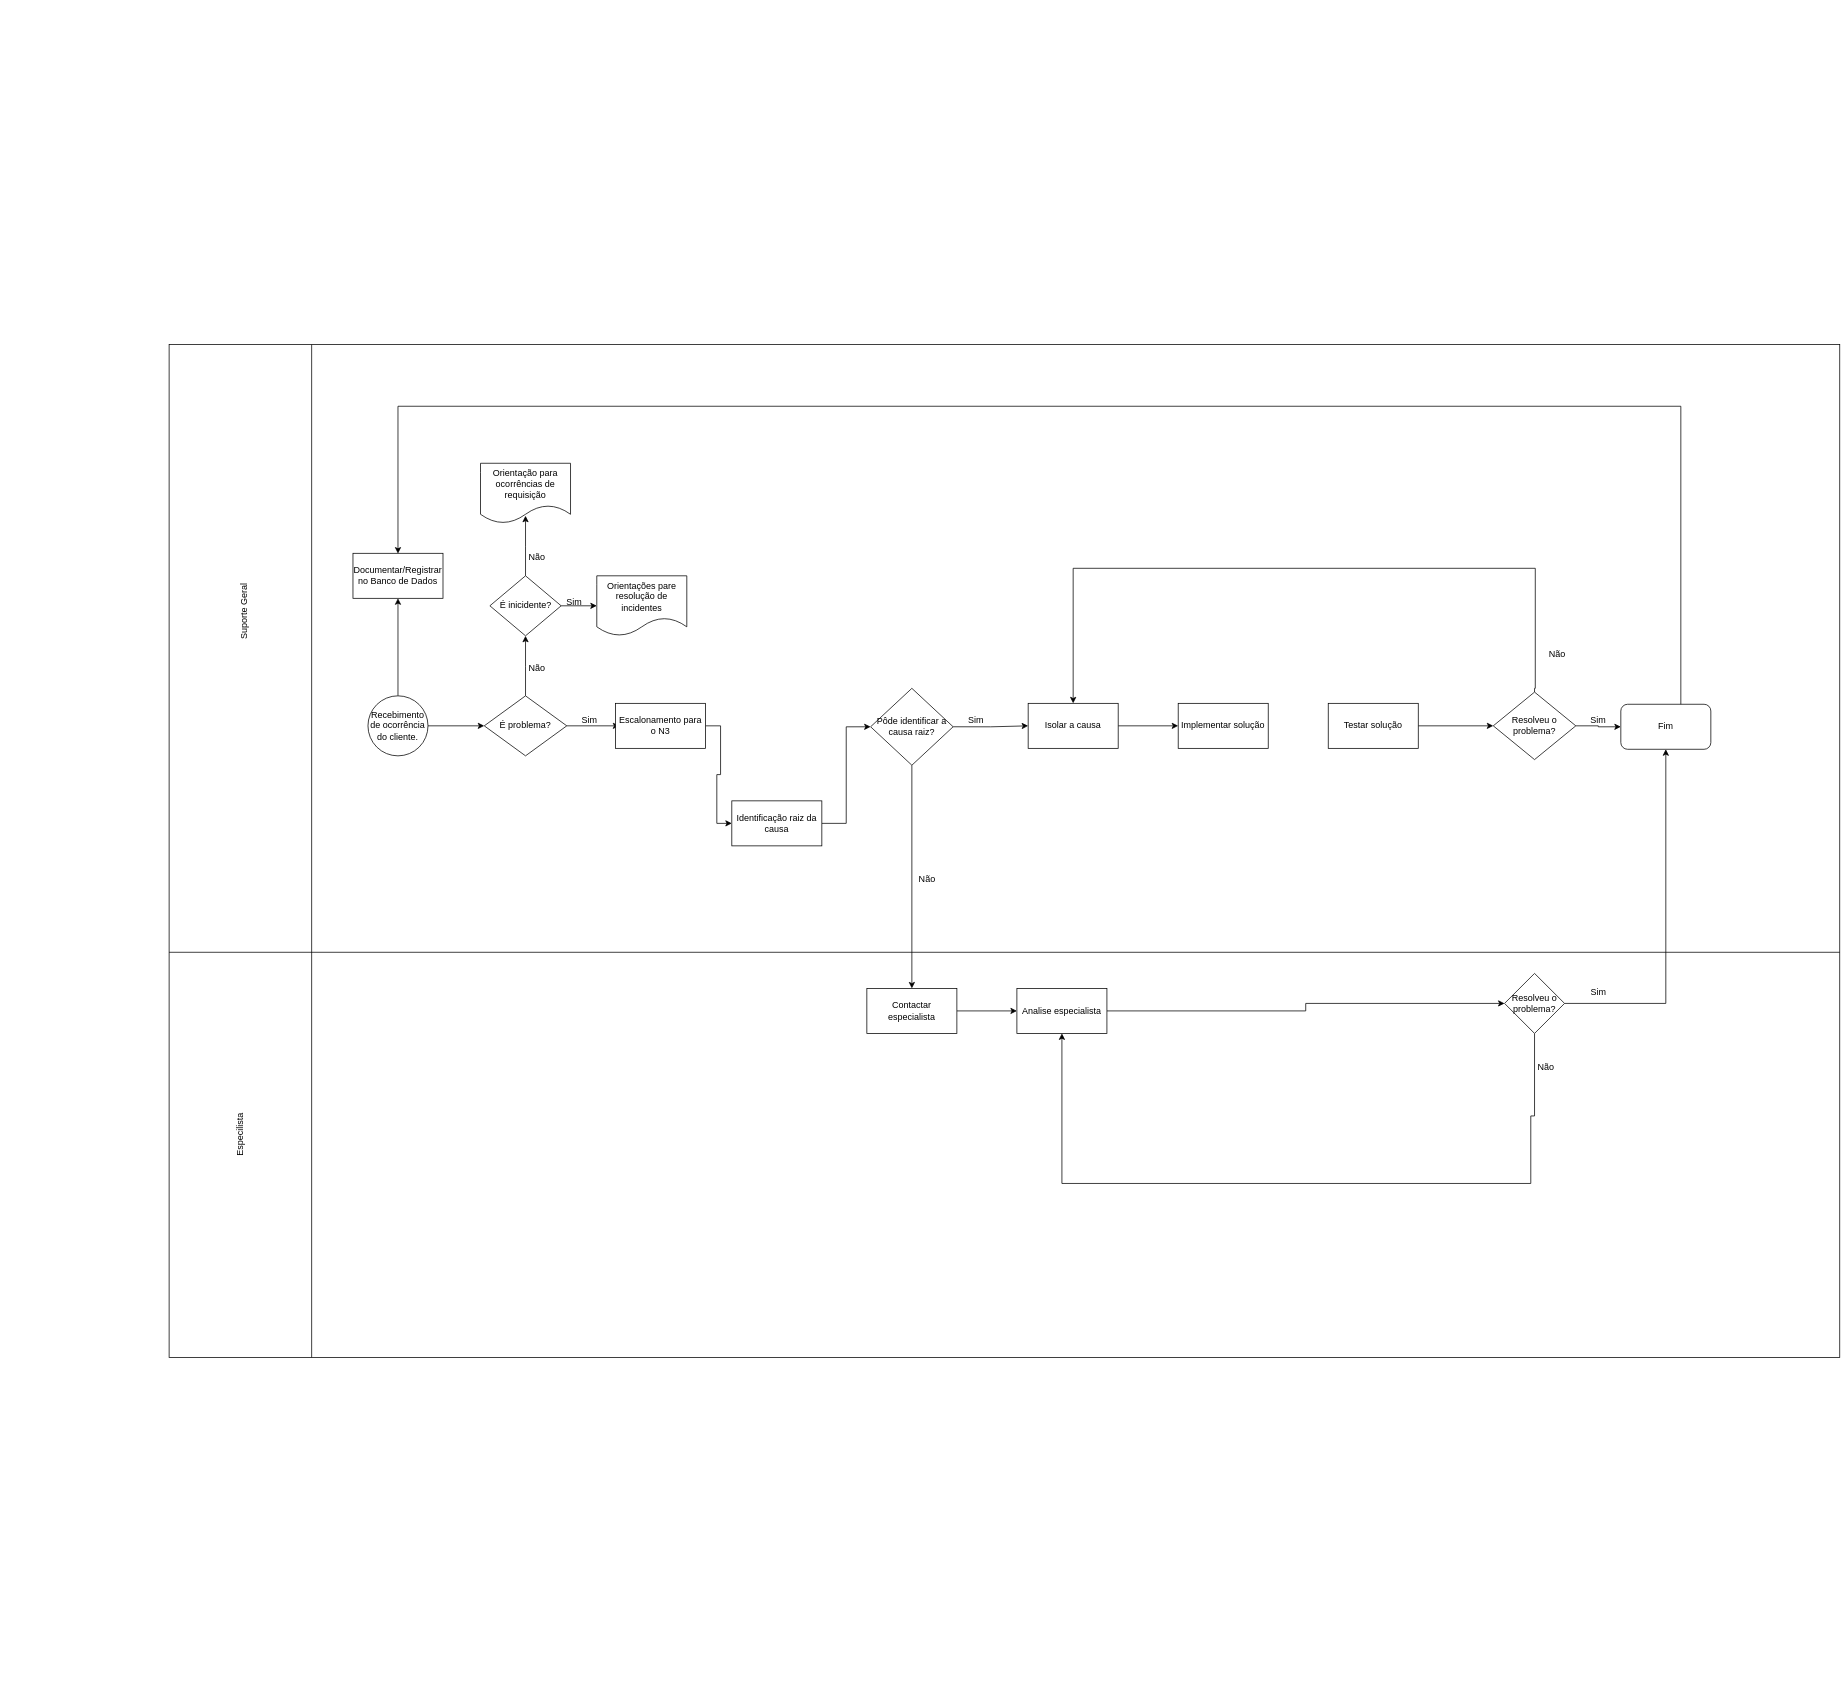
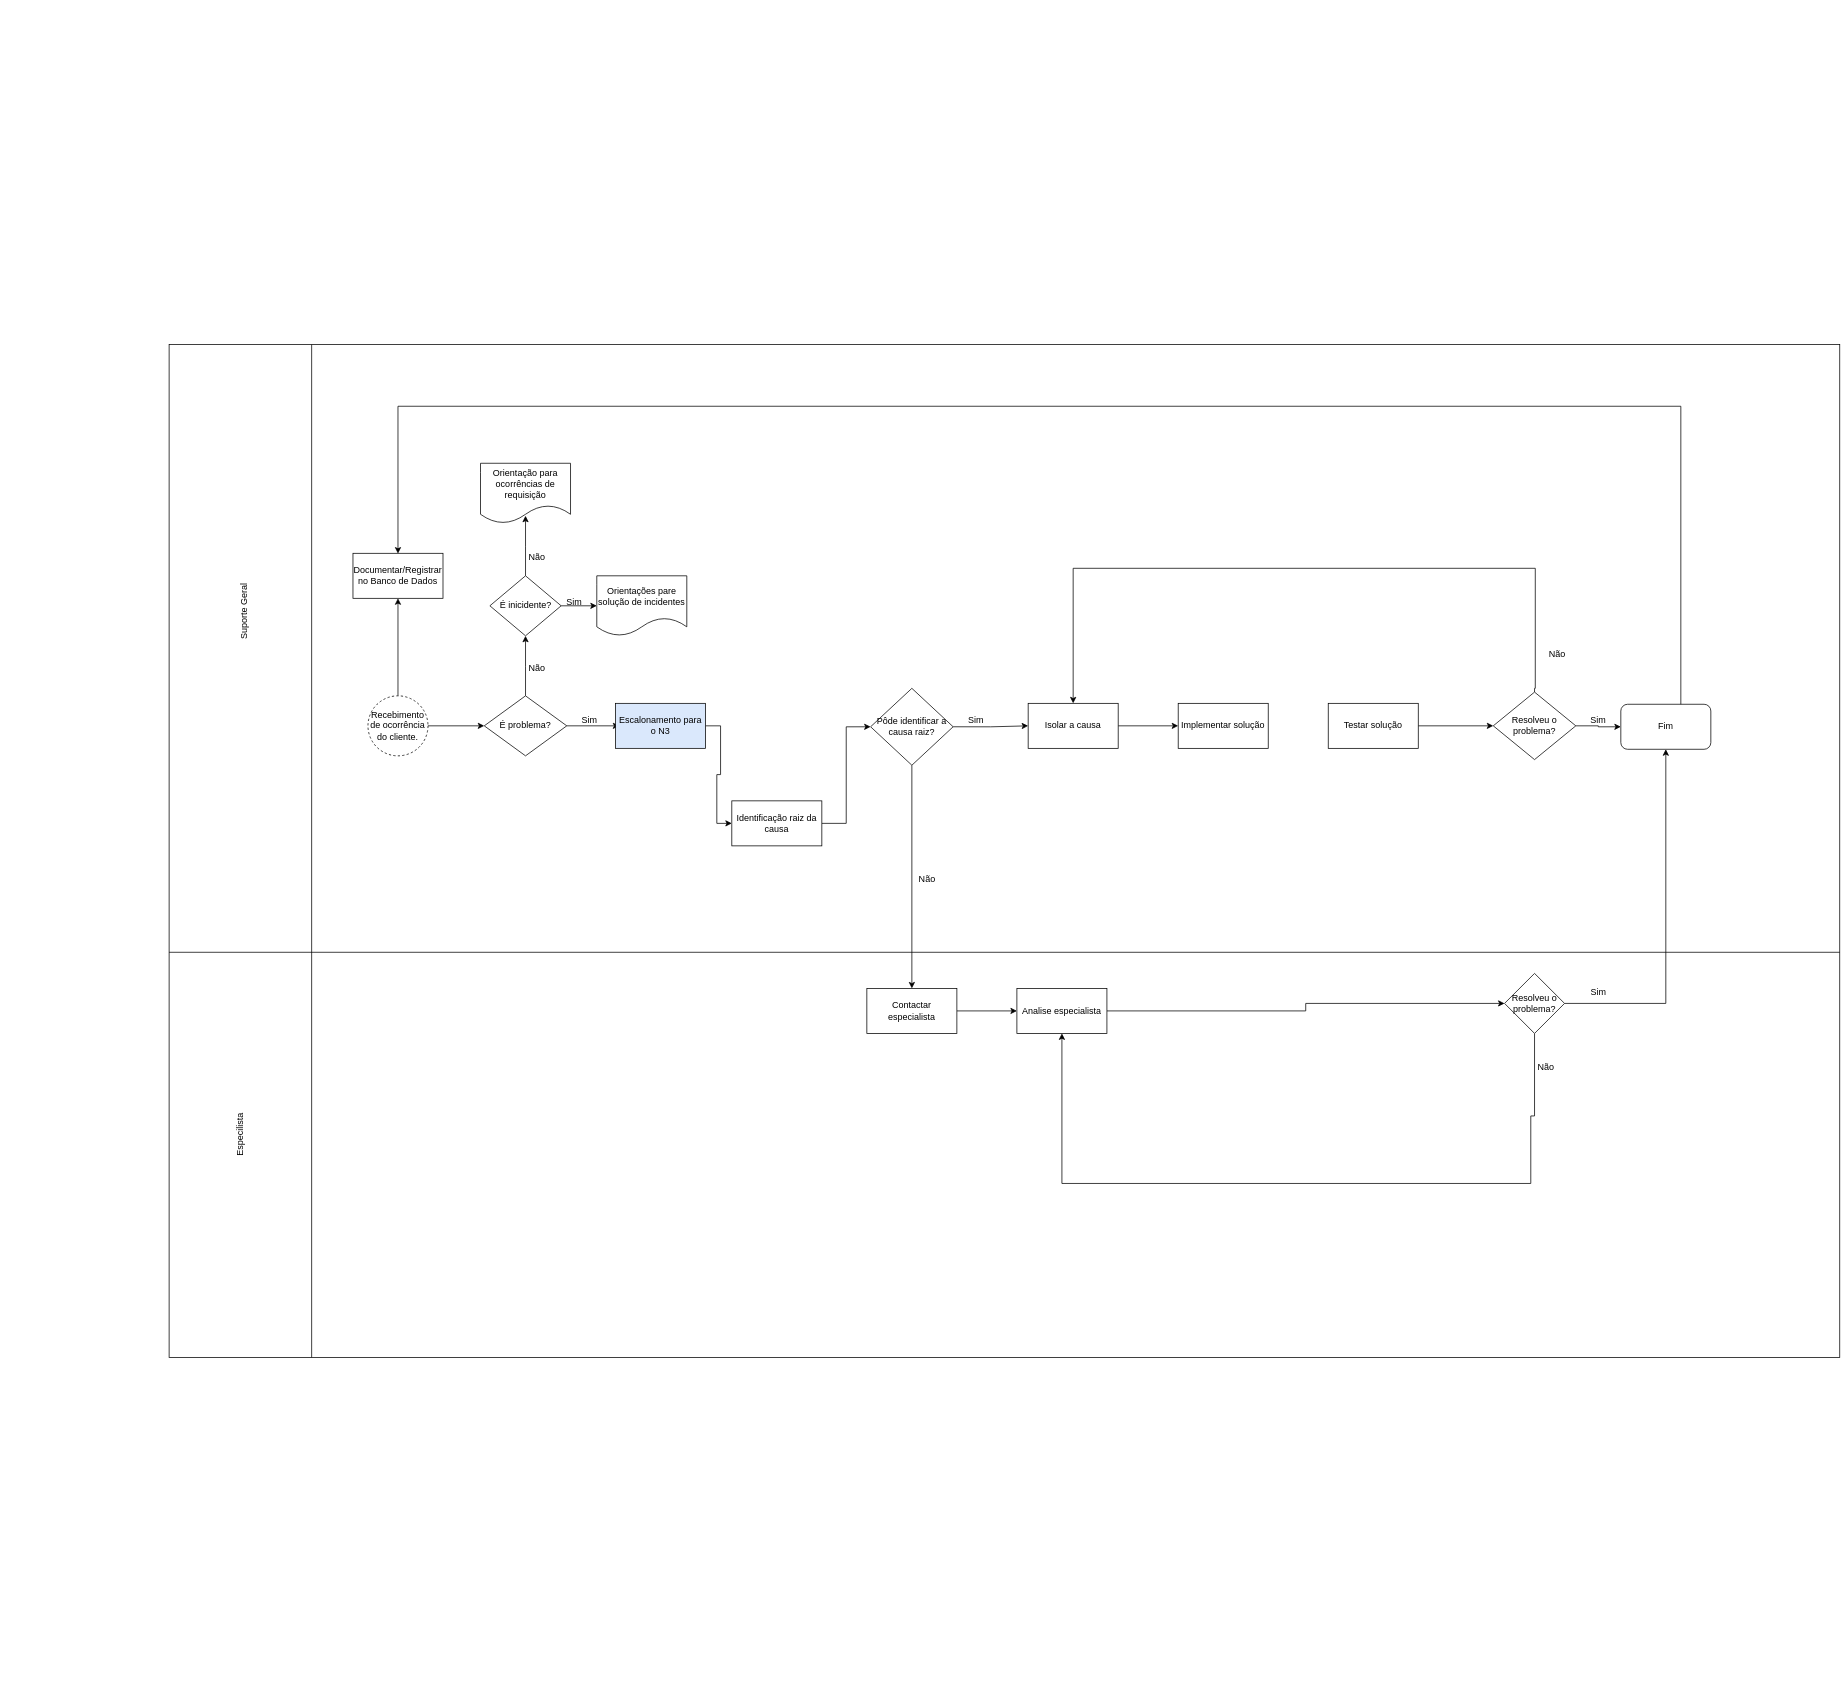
node "Orientações pare resolução de incidentes": label "Orientações pare resolução de incidentes" -> "Orientações pare solução de incidentes"
node "Recebimento de ocorrência do cliente.": style solid -> dashed
node "Escalonamento para o N3": fillcolor #ffffff -> #dae8fc
